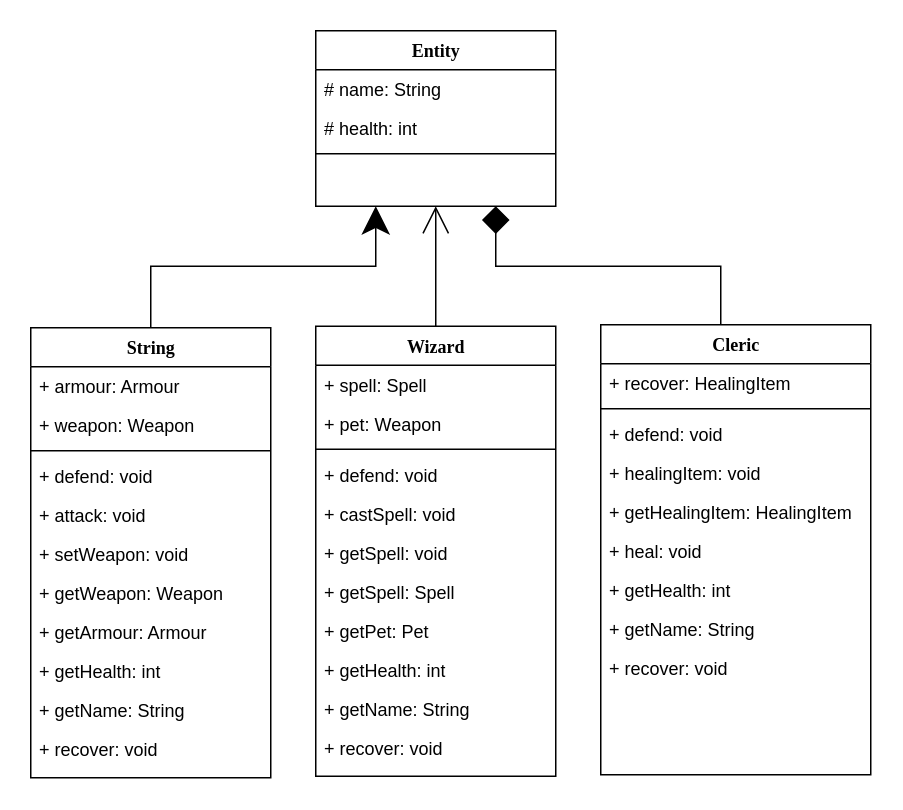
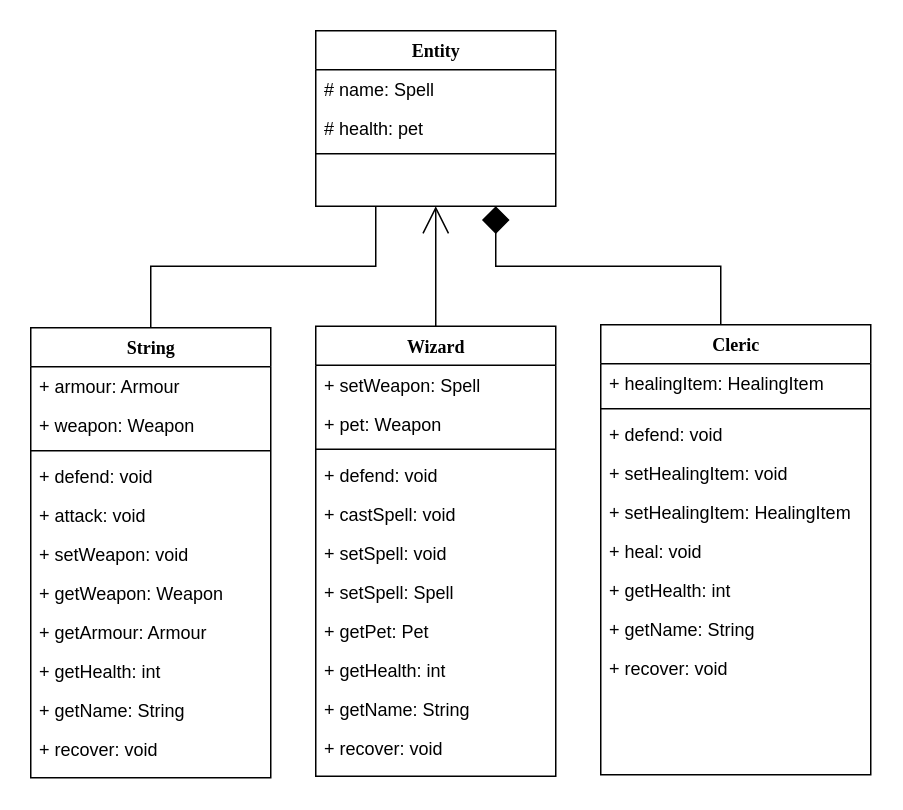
node "# name: String": label "# name: String" -> "# name: Spell"
node "# health: int": label "# health: int" -> "# health: pet"
edge "String" -> "Entity": arrowhead classic -> none
node "+ recover: HealingItem": label "+ recover: HealingItem" -> "+ healingItem: HealingItem"
node "+ spell: Spell": label "+ spell: Spell" -> "+ setWeapon: Spell"
node "+ healingItem: void": label "+ healingItem: void" -> "+ setHealingItem: void"
node "+ getHealingItem: HealingItem": label "+ getHealingItem: HealingItem" -> "+ setHealingItem: HealingItem"
node "+ getSpell: void": label "+ getSpell: void" -> "+ setSpell: void"
node "+ getSpell: Spell": label "+ getSpell: Spell" -> "+ setSpell: Spell"
